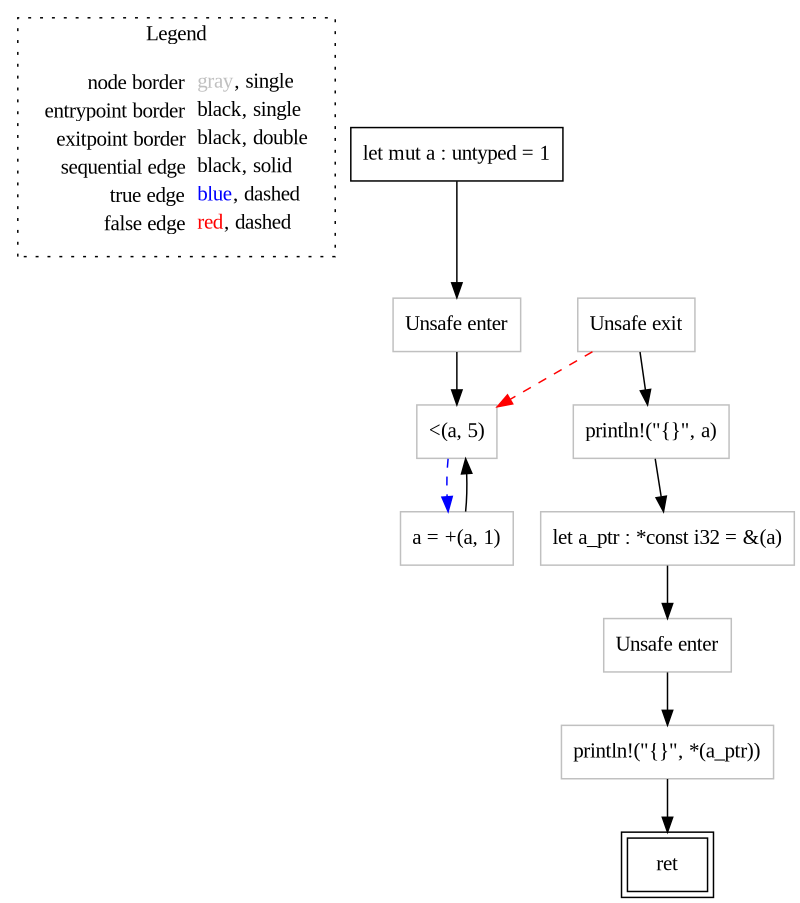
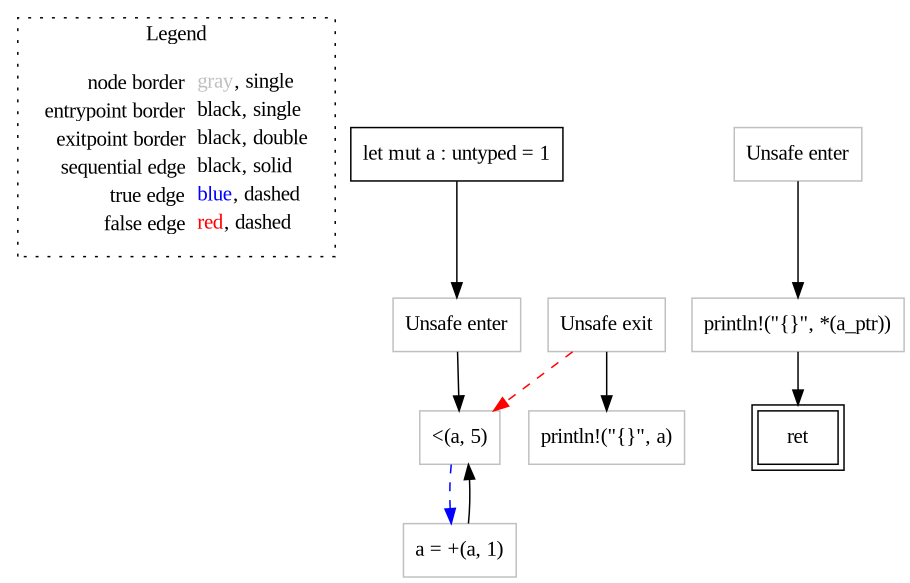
node "let a_ptr : *const i32 = &(a)": removed
